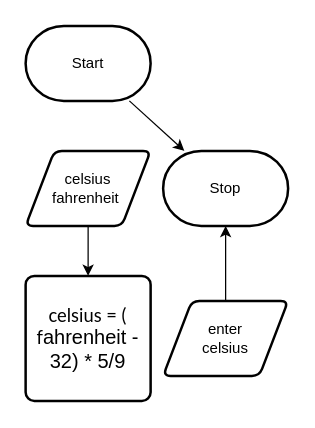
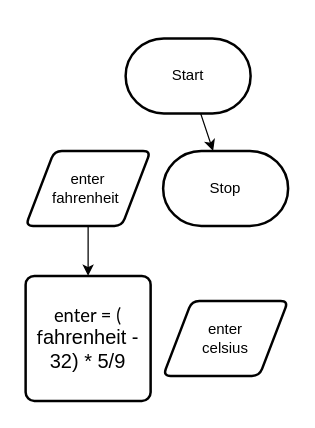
node "Start": moved (88, 63) -> (188, 76)
node "celsius fahrenheit": label "celsius fahrenheit" -> "enter fahrenheit"
edge "enter celsius" -> "Stop": removed
node "celsius = ( fahrenheit - 32) * 5/9": label "celsius = ( fahrenheit - 32) * 5/9" -> "enter = ( fahrenheit - 32) * 5/9"
